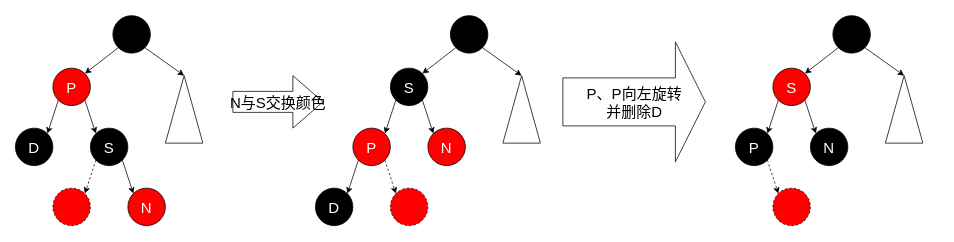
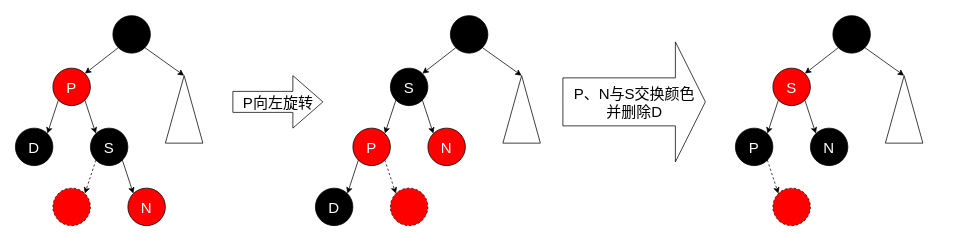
node "N与S交换颜色": label "N与S交换颜色" -> "P向左旋转"
node "P、P向左旋转 并删除D": label "P、P向左旋转 并删除D" -> "P、N与S交换颜色 并删除D"
